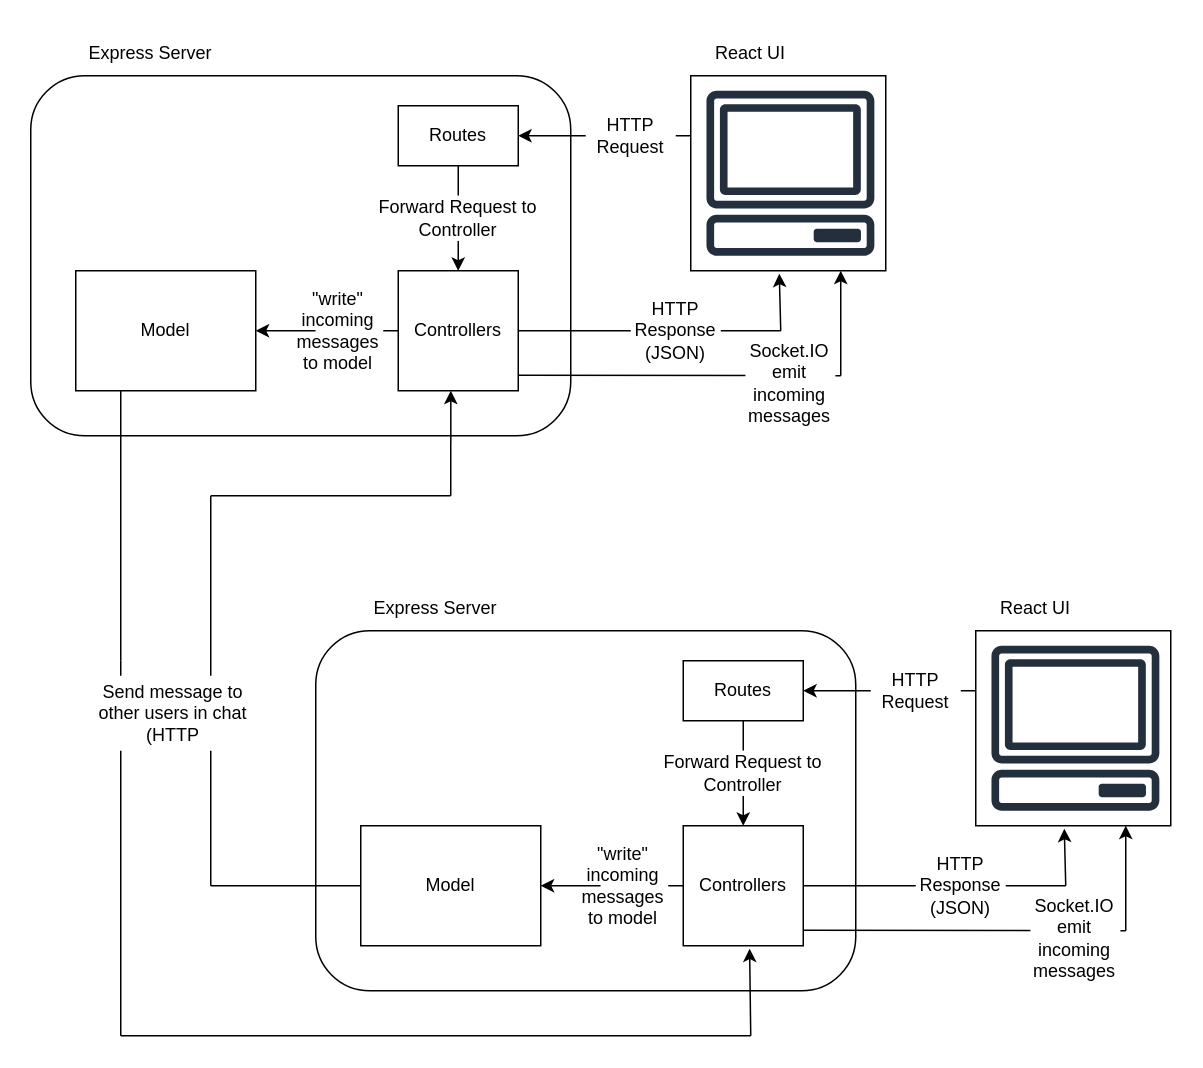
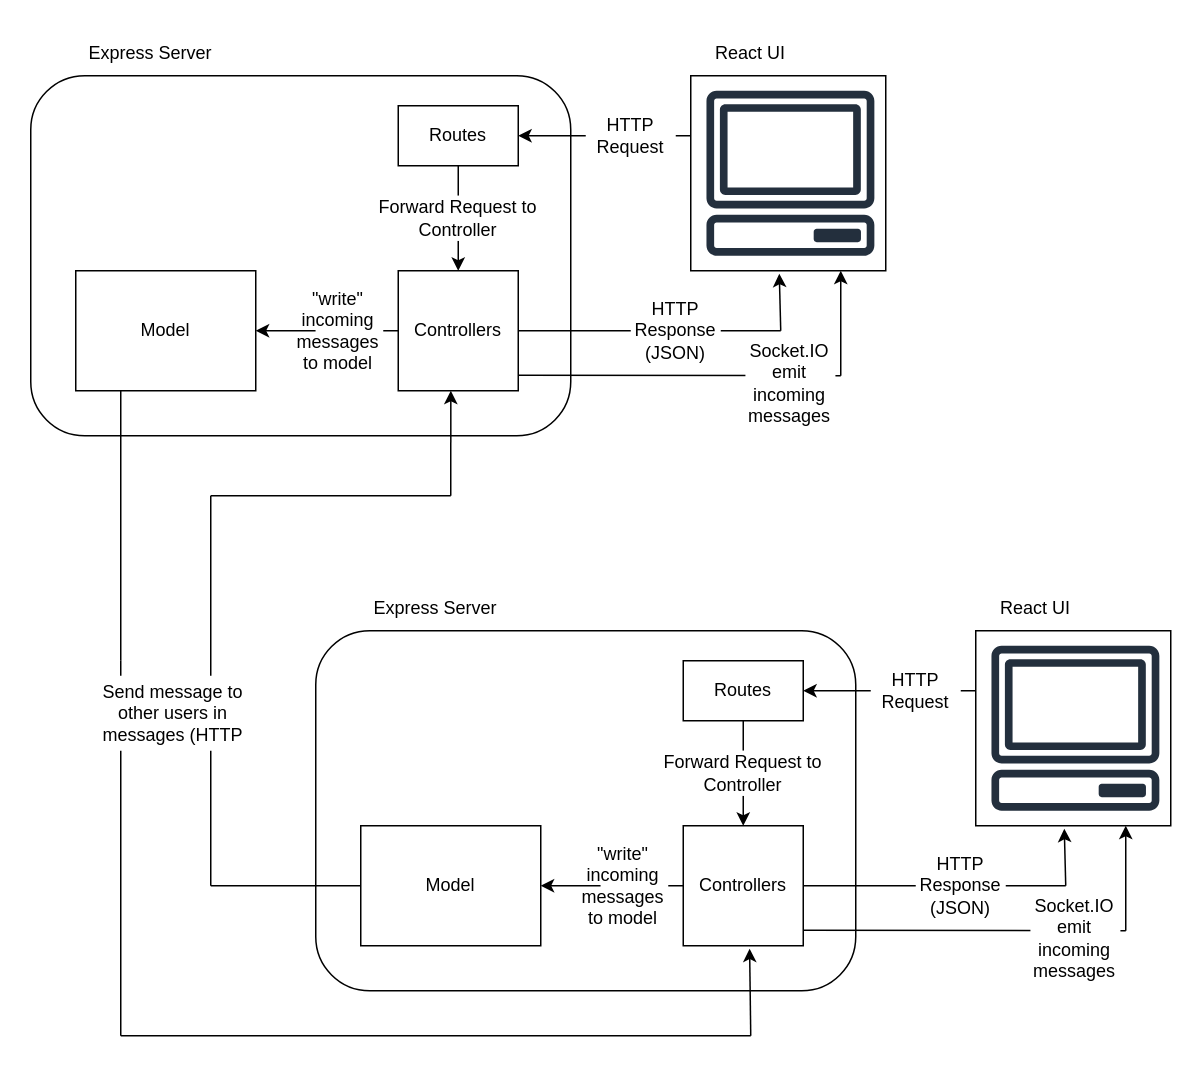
node "Send message to other users in chat (HTTP": label "Send message to other users in chat (HTTP" -> "Send message to other users in messages (HTTP"
